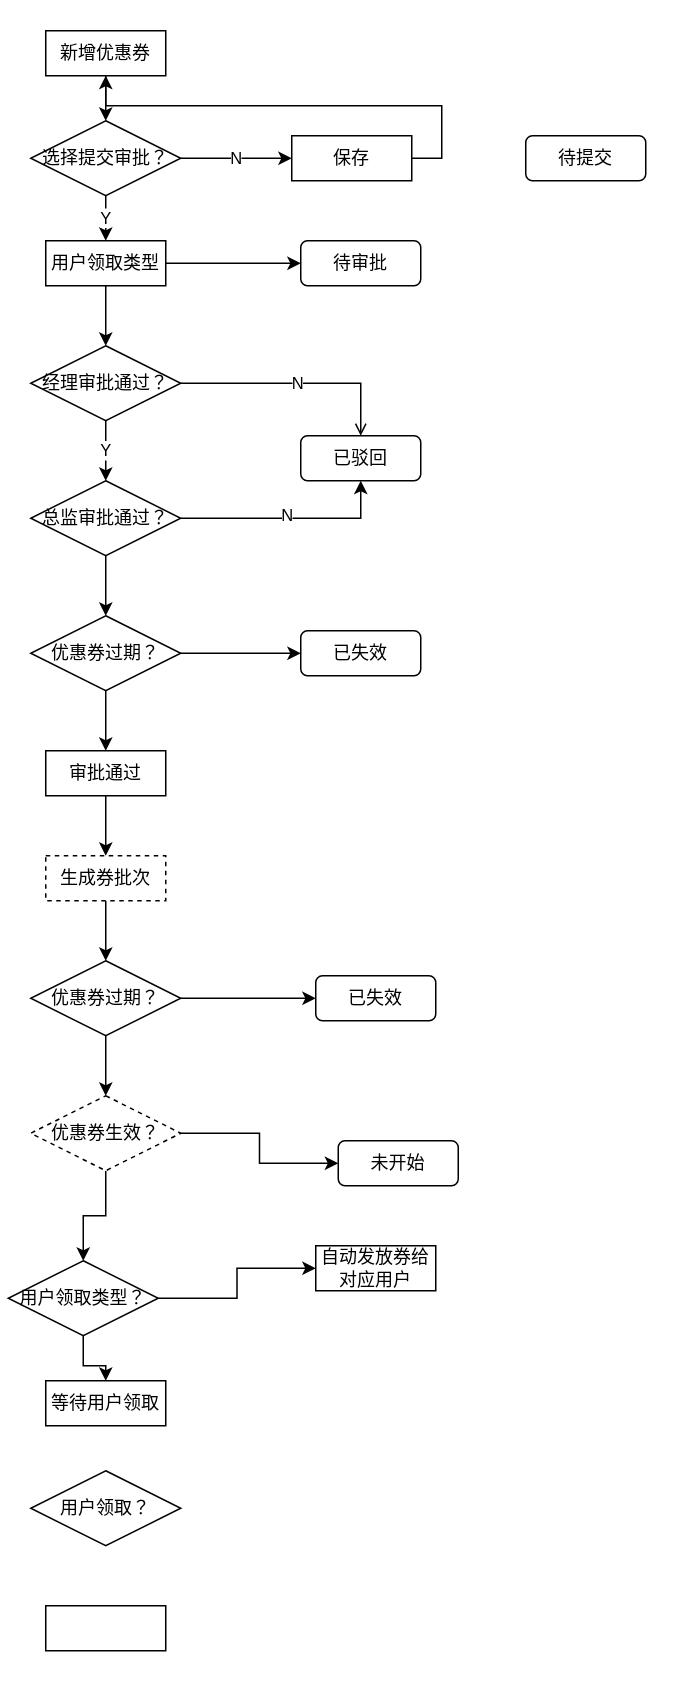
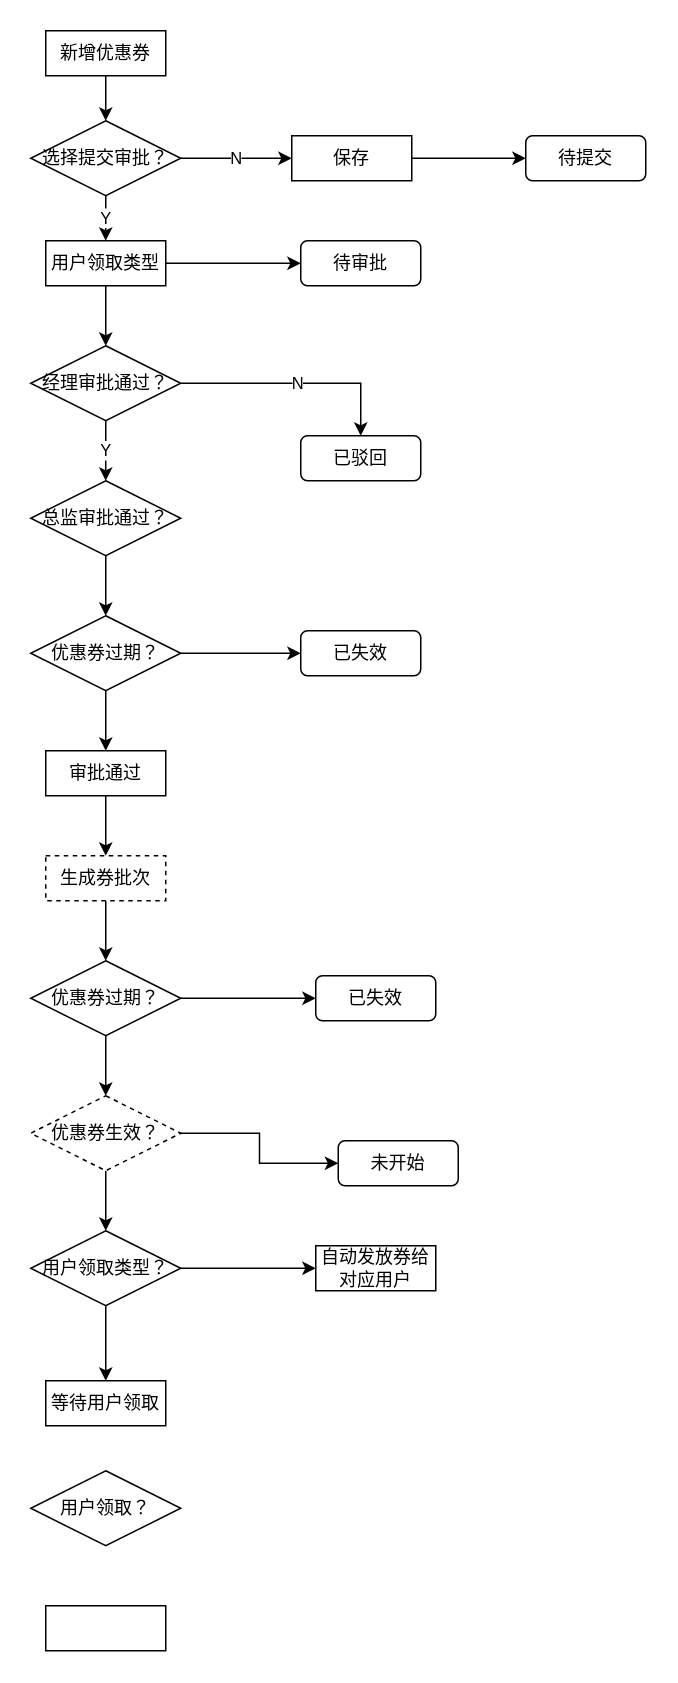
edge "保存" -> "新增优惠券": now "保存" -> "待提交"
edge "经理审批通过？" -> "已驳回": arrowhead open -> classic
edge "总监审批通过？" -> "已驳回": removed, label "N"
node "用户领取类型？": moved (83, 1298) -> (106, 1268)
